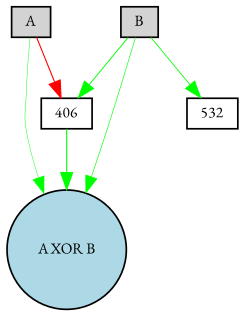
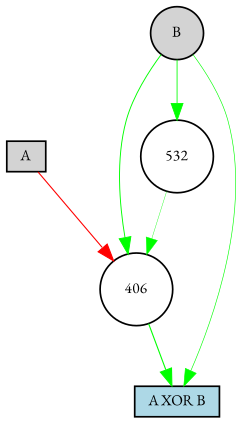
node "B": shape box -> circle
edge "A" -> "A XOR B": removed
node "406": shape box -> circle
node "532": shape box -> circle
edge "532" -> "406": added
node "A XOR B": shape circle -> box
